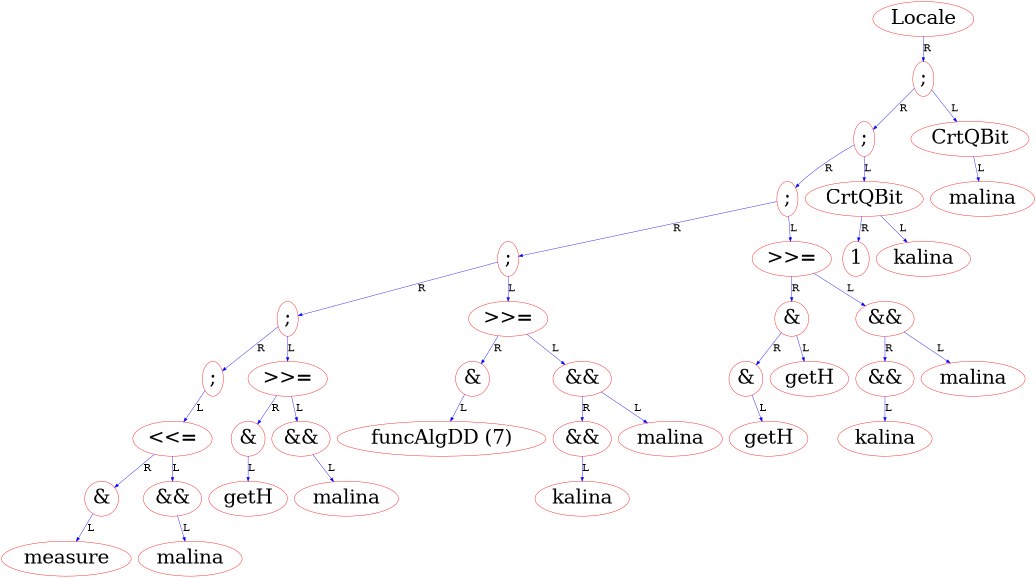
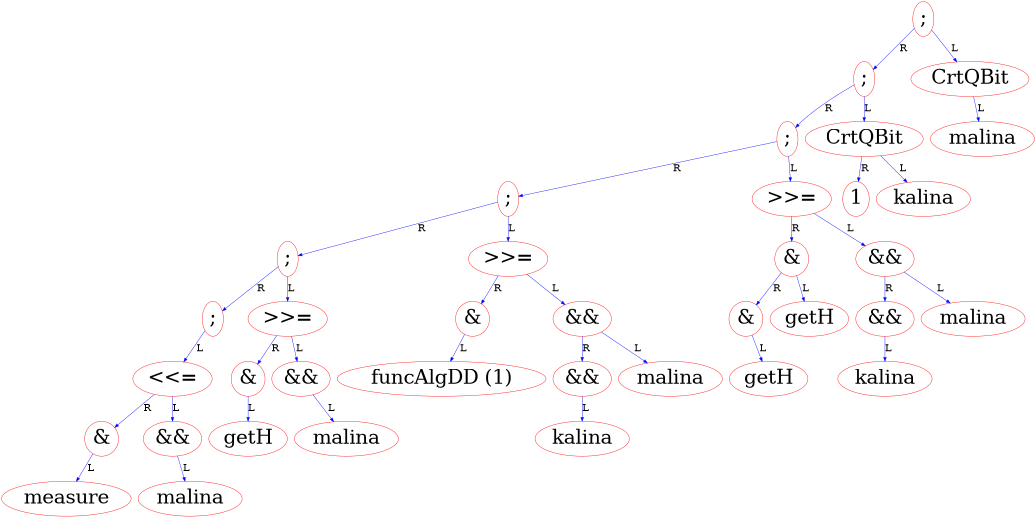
node "Locale": removed
node "funcAlgDD (7)": label "funcAlgDD (7)" -> "funcAlgDD (1)"
